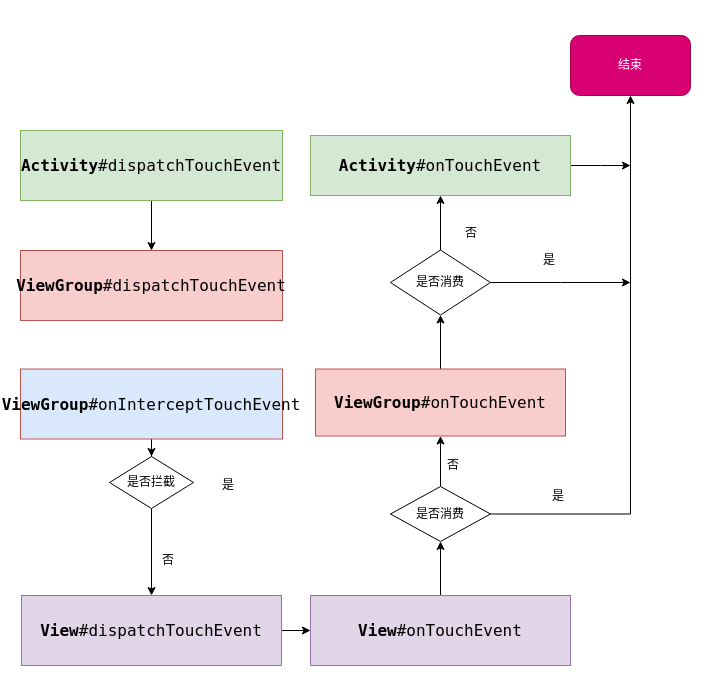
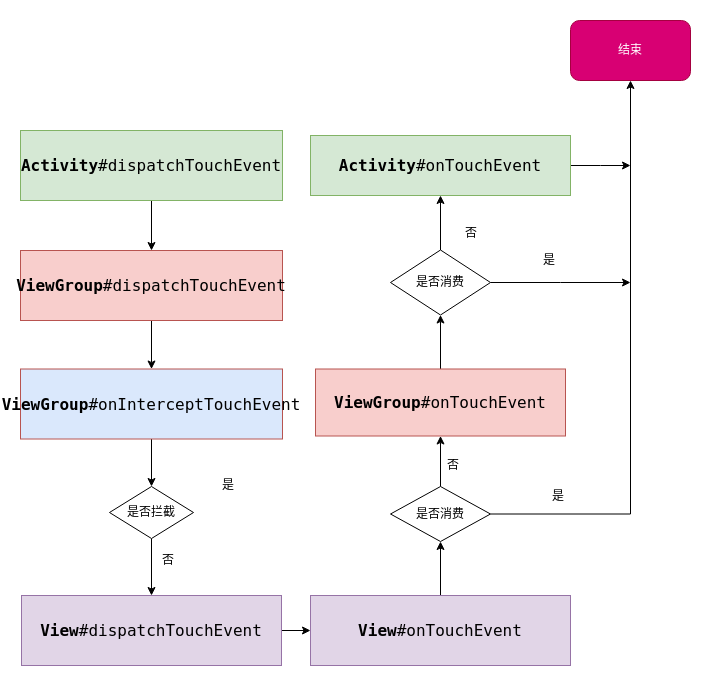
node "结束": moved (631, 66) -> (631, 51)
edge "ViewGroup#dispatchTouchEvent" -> "ViewGroup#onInterceptTouchEvent": added
node "是否拦截": moved (152, 483) -> (152, 513)
